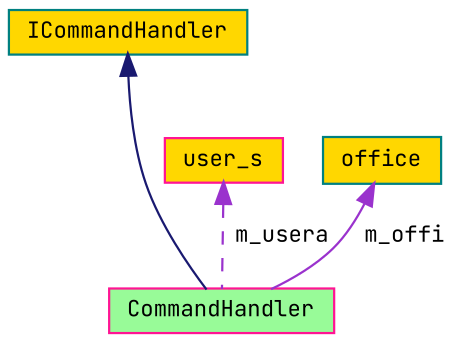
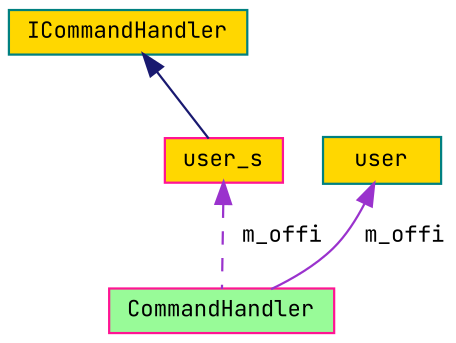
node "office": label "office" -> "user"
edge "CommandHandler" -> "ICommandHandler": now "user_s" -> "ICommandHandler"
edge "CommandHandler" -> "user_s": label " m_usera" -> " m_offi"
